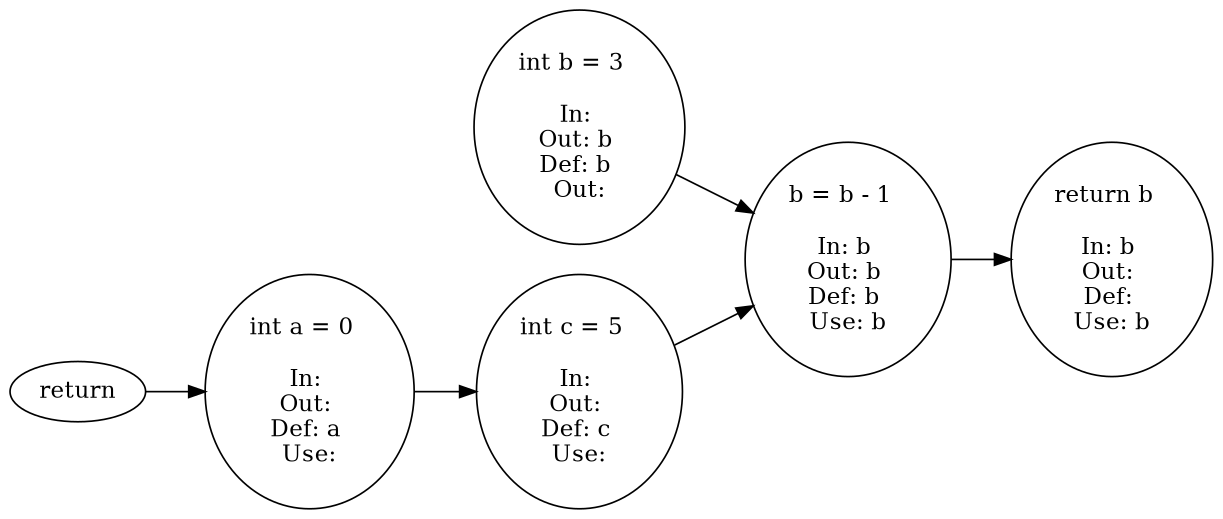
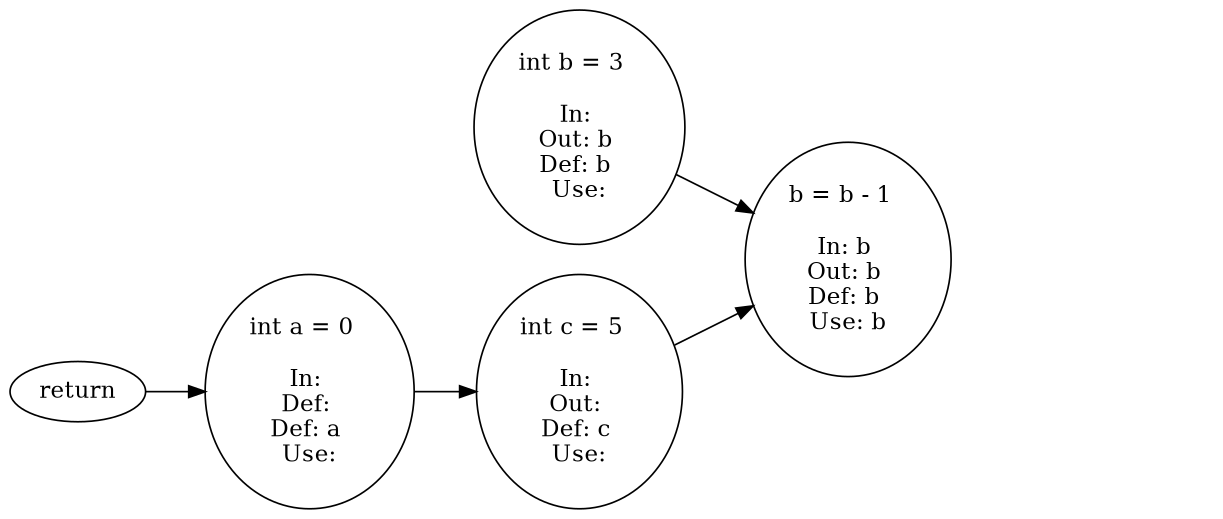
node "int b = 3 In: Out: b Def: b Out:": label "int b = 3 In: Out: b Def: b Out:" -> "int b = 3 In: Out: b Def: b Use:"
node "return b In: b Out: Def: Use: b": removed
node "int a = 0 In: Out: Def: a Use:": label "int a = 0 In: Out: Def: a Use:" -> "int a = 0 In: Def: Def: a Use:"
